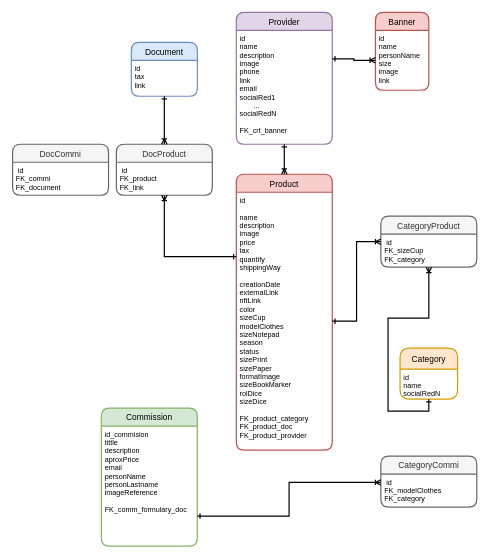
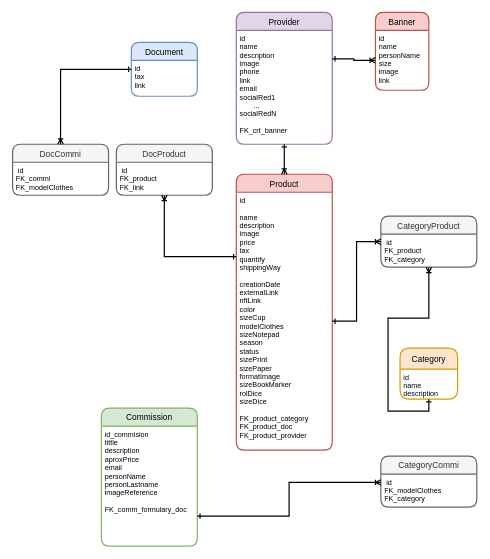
edge "id tax link" -- "DocCommi": added
edge "id tax link" -- "DocProduct": removed
node "id FK_commi FK_document": label "id FK_commi FK_document" -> "id FK_commi FK_modelClothes"
node "id FK_sizeCup FK_category": label "id FK_sizeCup FK_category" -> "id FK_product FK_category"
node "id name socialRedN": label "id name socialRedN" -> "id name description"
